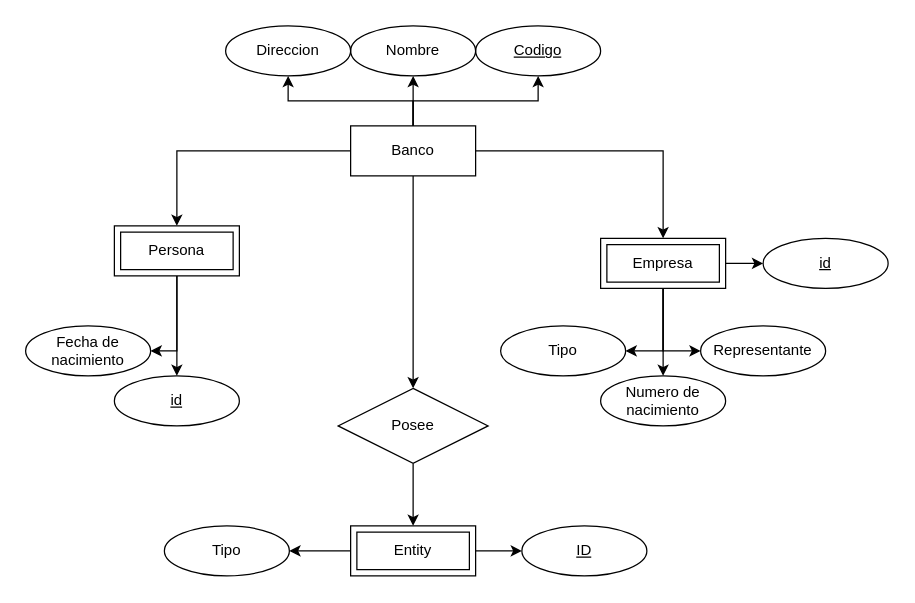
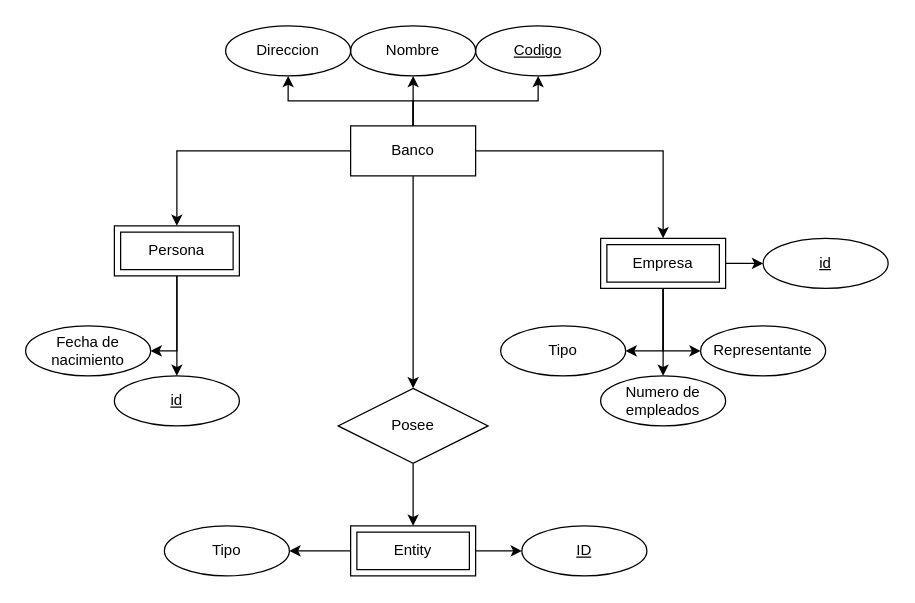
node "Numero de nacimiento": label "Numero de nacimiento" -> "Numero de empleados"
